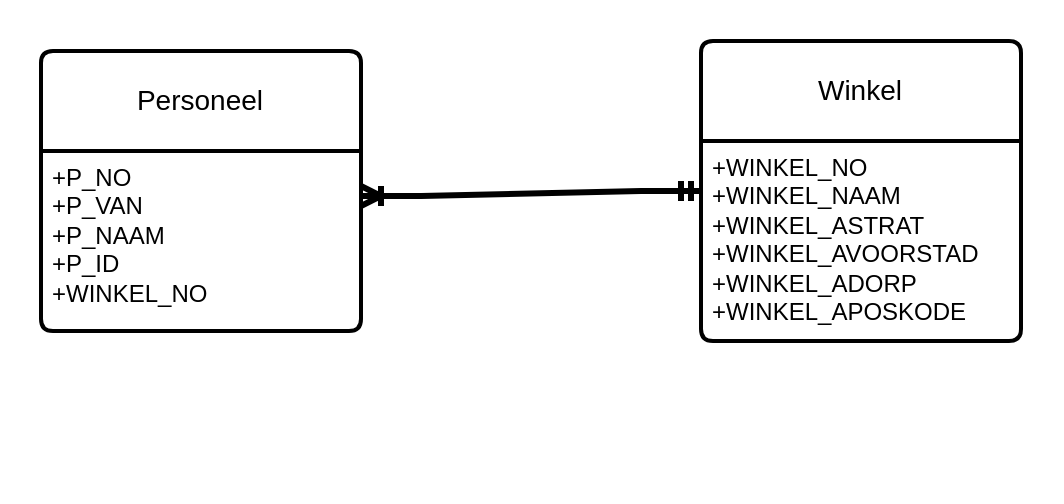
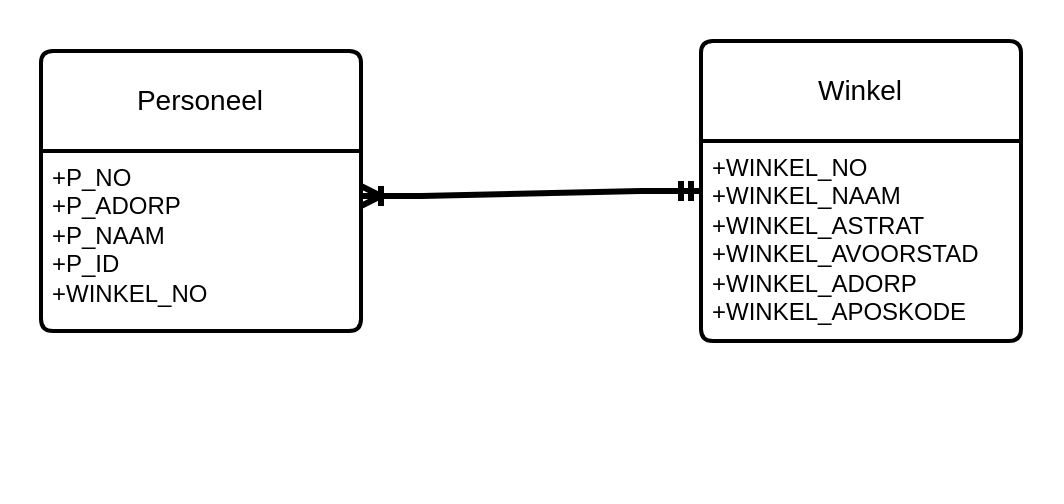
node "+P_NO +P_VAN +P_NAAM +P_ID +WINKEL_NO": label "+P_NO +P_VAN +P_NAAM +P_ID +WINKEL_NO" -> "+P_NO +P_ADORP +P_NAAM +P_ID +WINKEL_NO"
